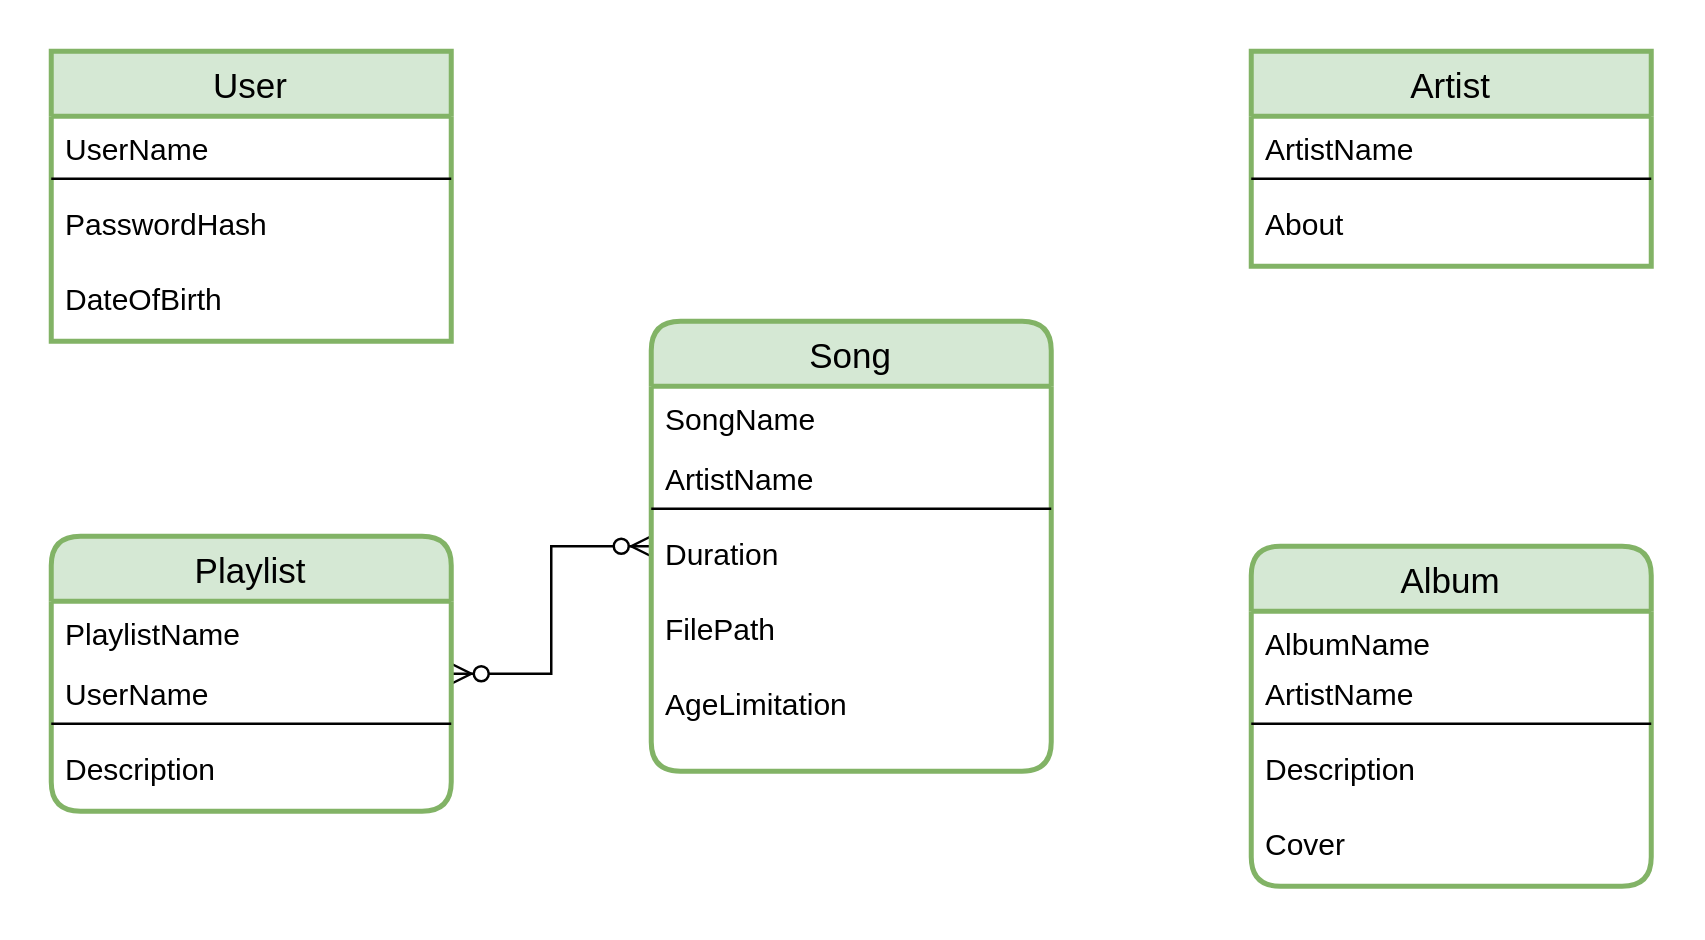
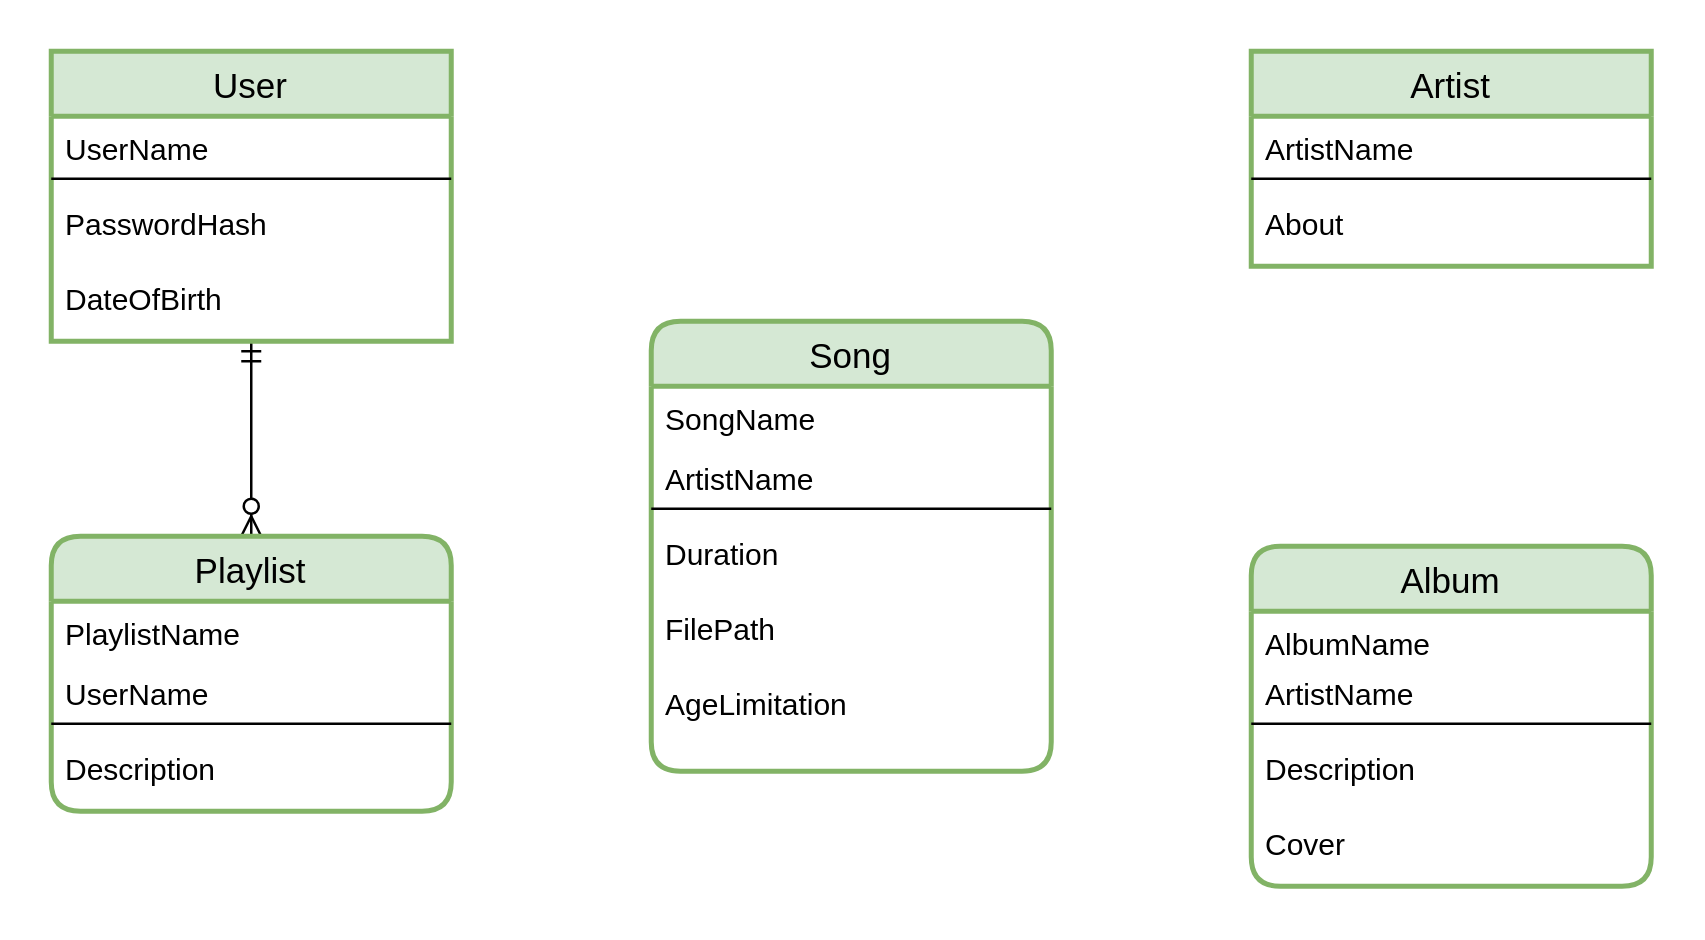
edge "User" -- "Playlist": added
edge "Song" -- "Playlist": removed
